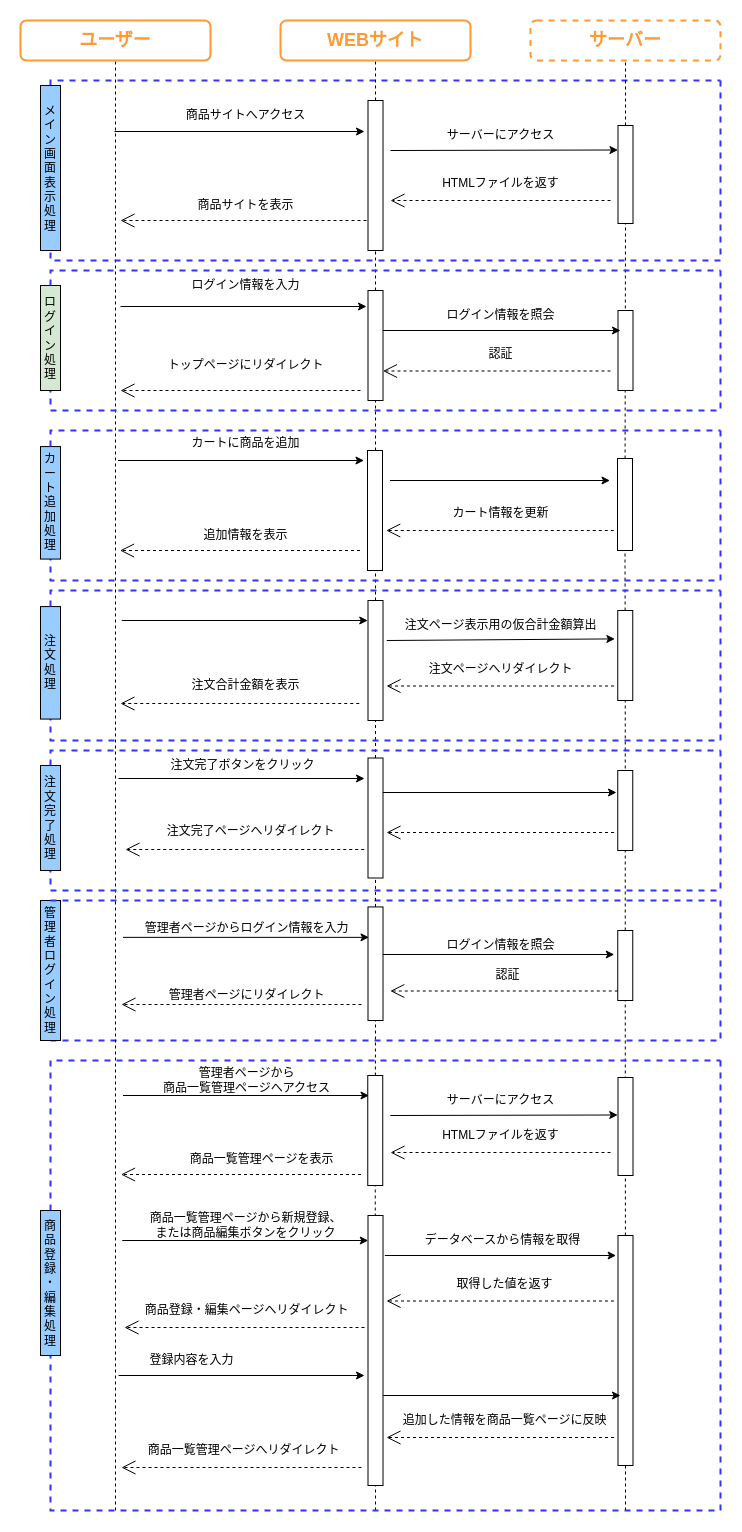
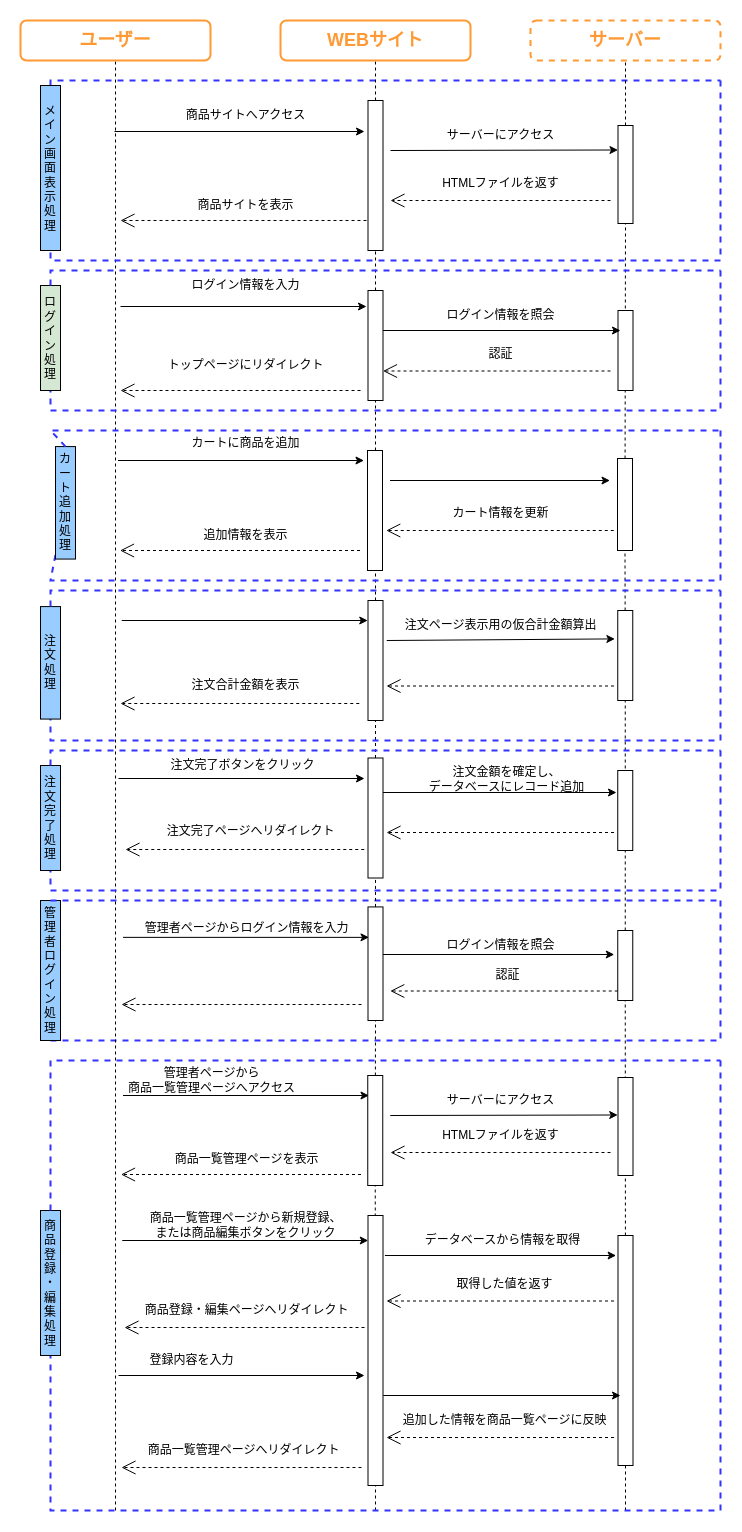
node "カート追加処理": moved (51, 503) -> (66, 503)
node "注文ページへリダイレクト": removed
node "注文金額を確定し、 データベースにレコード追加": added
node "管理者ページにリダイレクト": removed
node "管理者ページから 商品一覧管理ページへアクセス": moved (246, 1081) -> (211, 1081)
node "商品一覧管理ページを表示": moved (261, 1160) -> (246, 1160)
